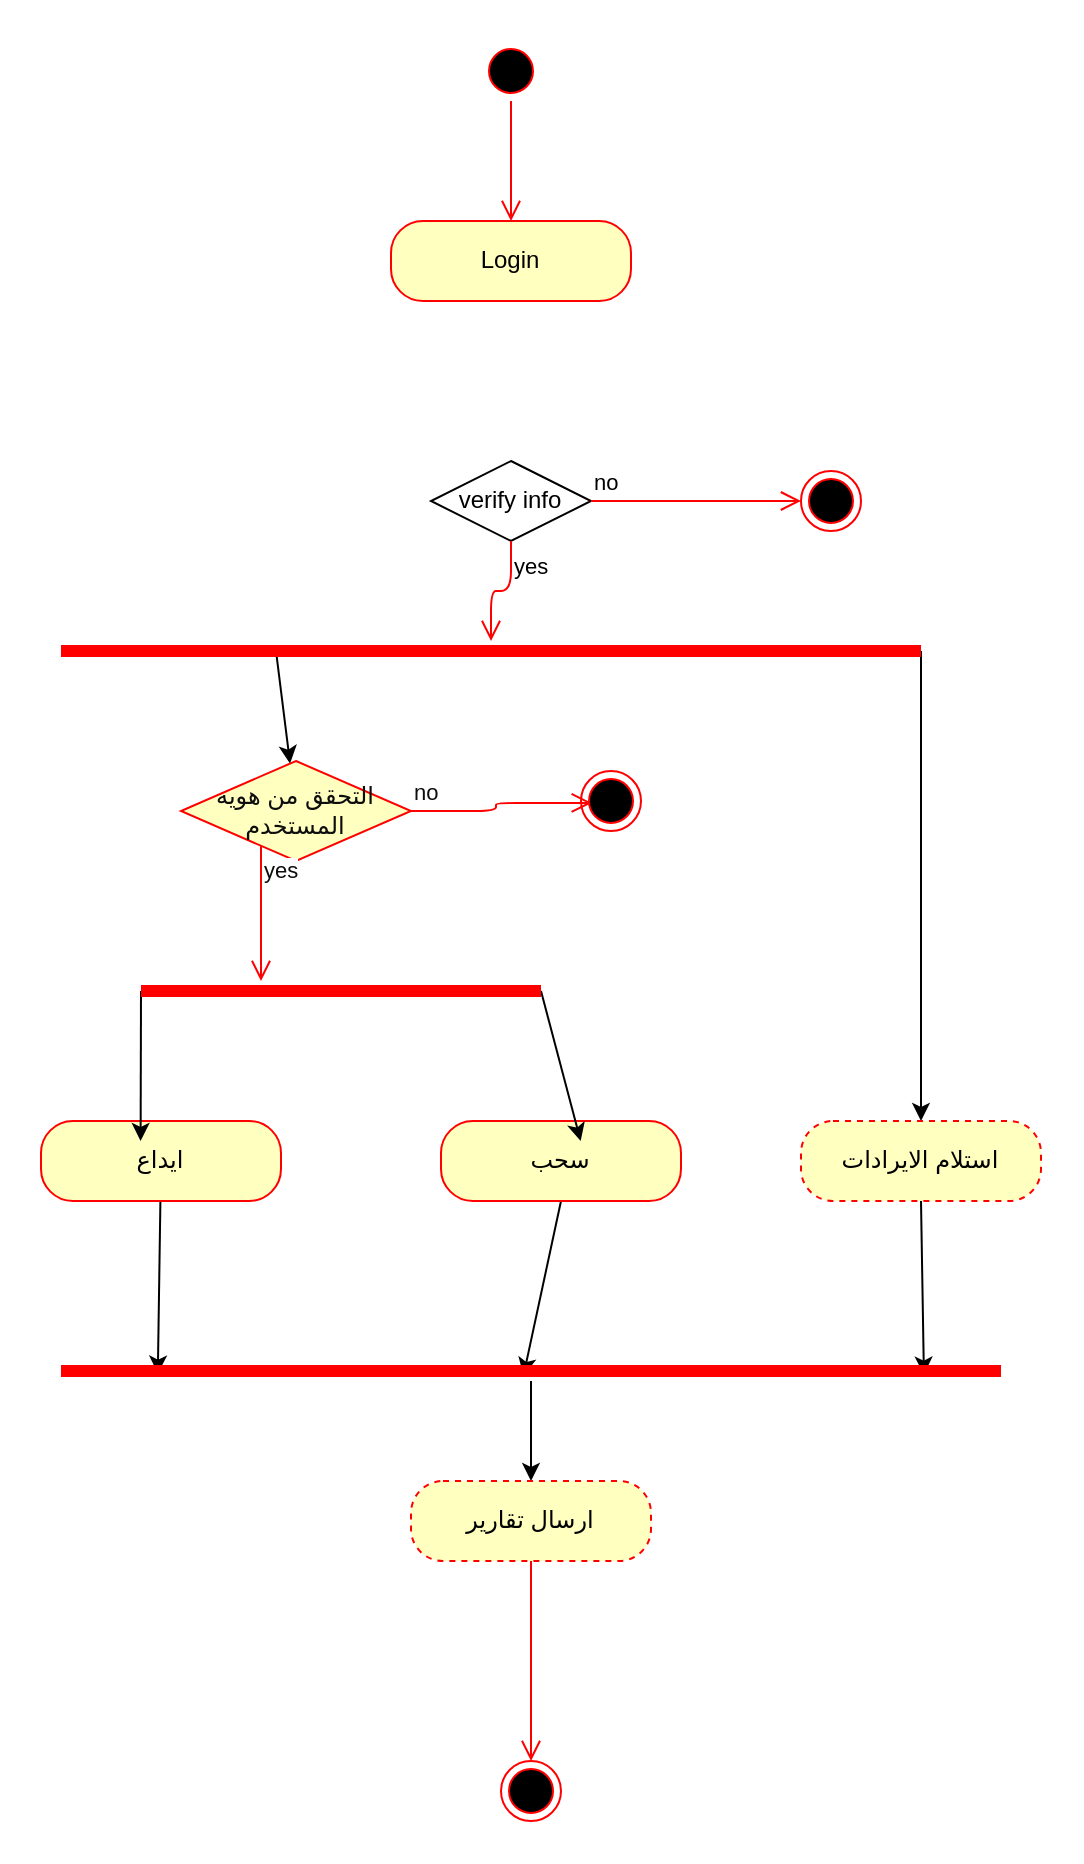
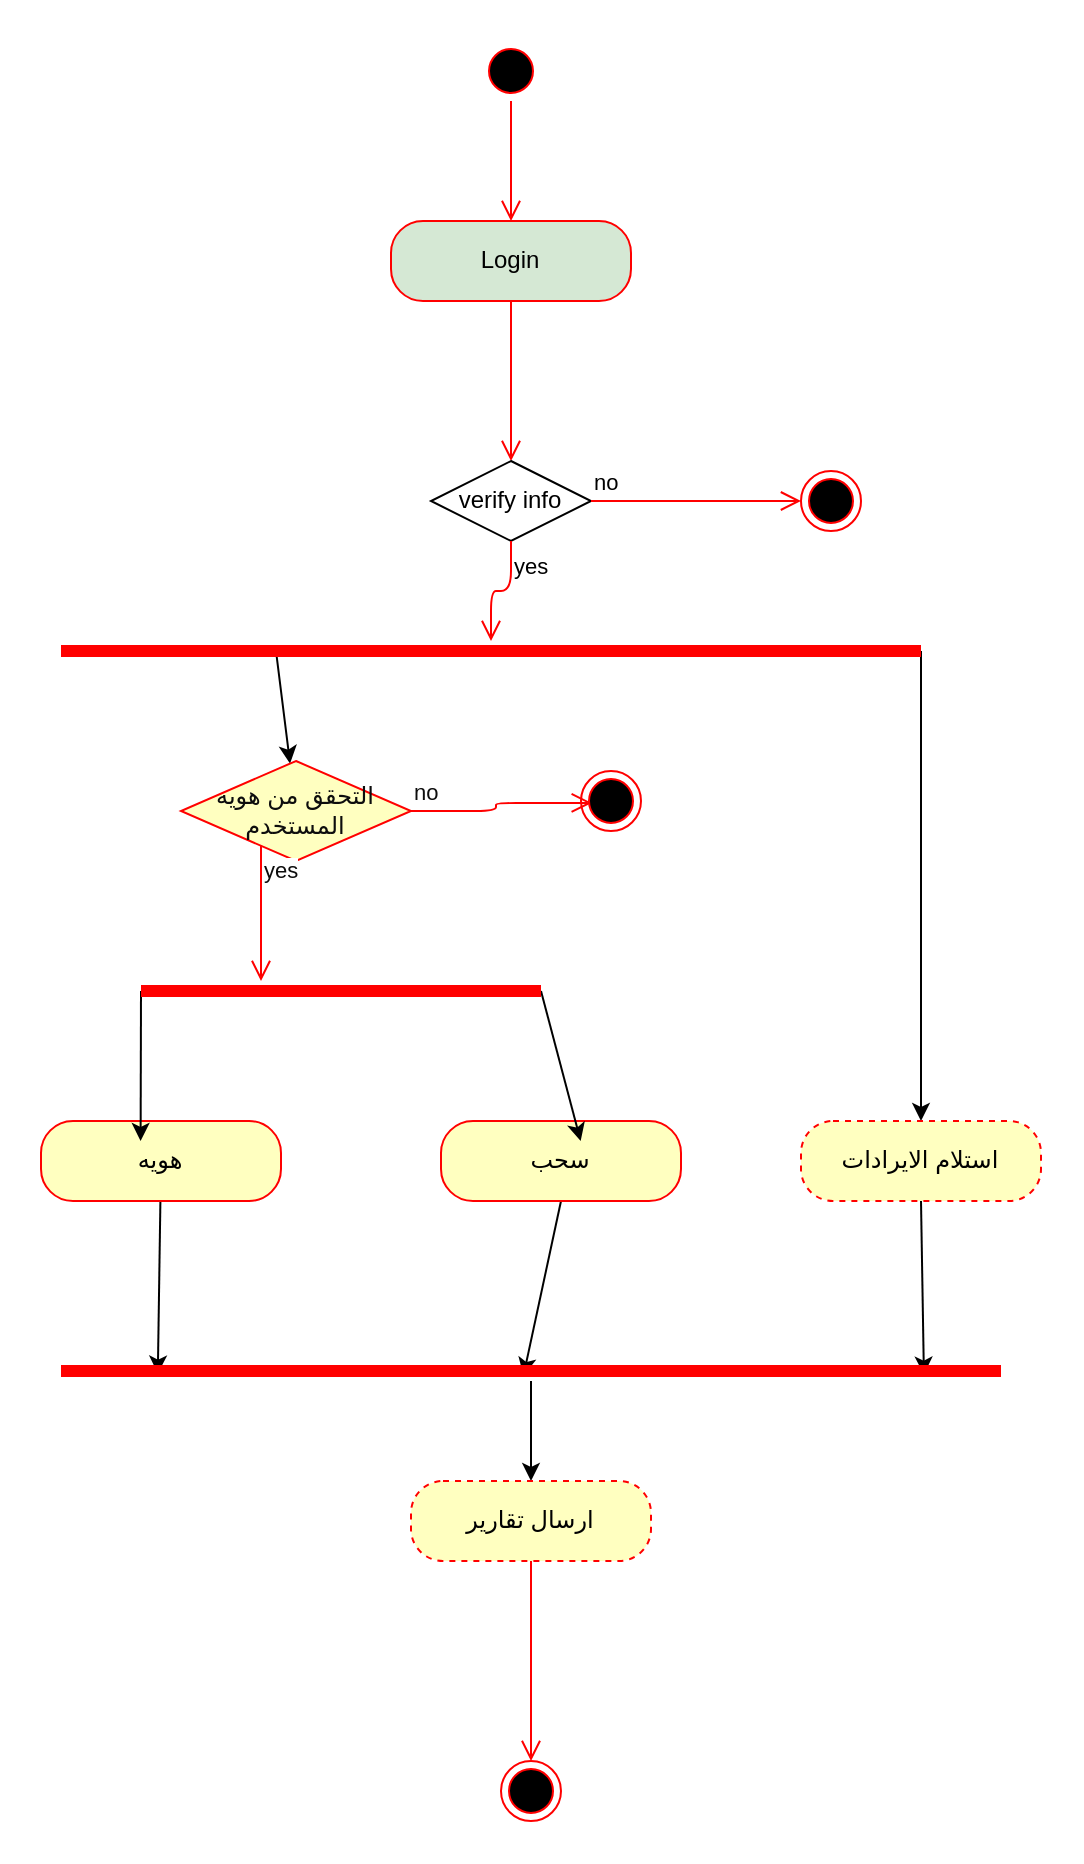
node "Login": fillcolor #ffffc0 -> #d5e8d4
edge "Login" -> "verify info": added
node "ايداع": label "ايداع" -> "هويه"
